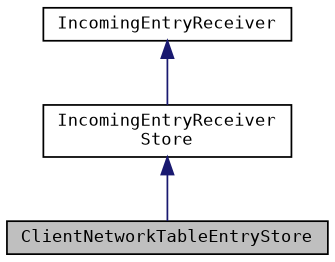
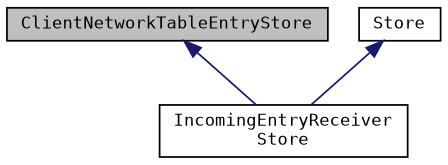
node "IncomingEntryReceiver": label "IncomingEntryReceiver" -> "Store"
edge "ClientNetworkTableEntryStore" -> "IncomingEntryReceiver Store": reversed
